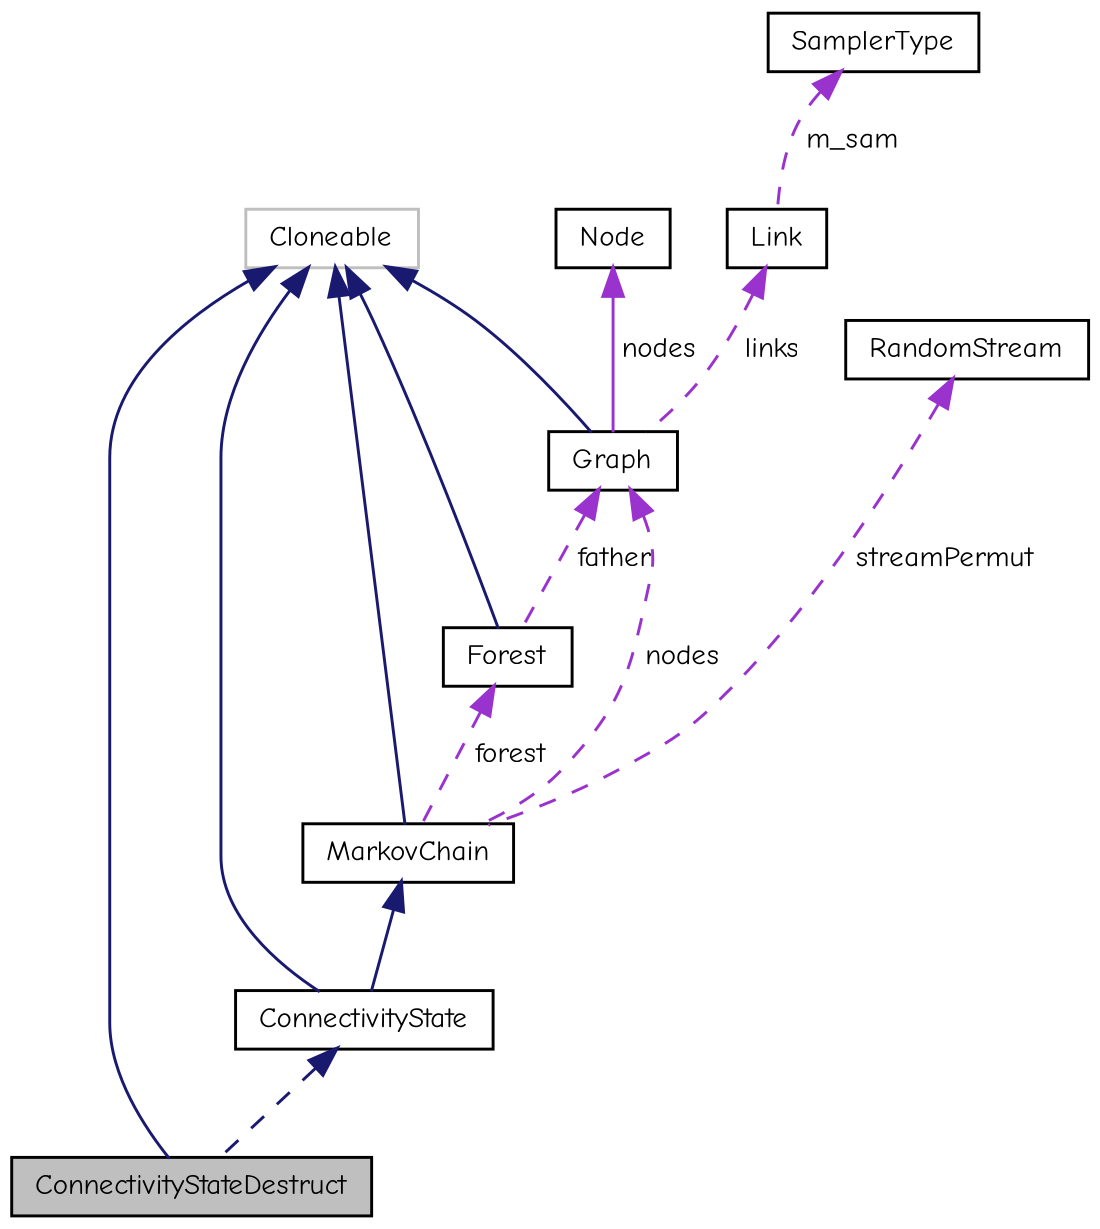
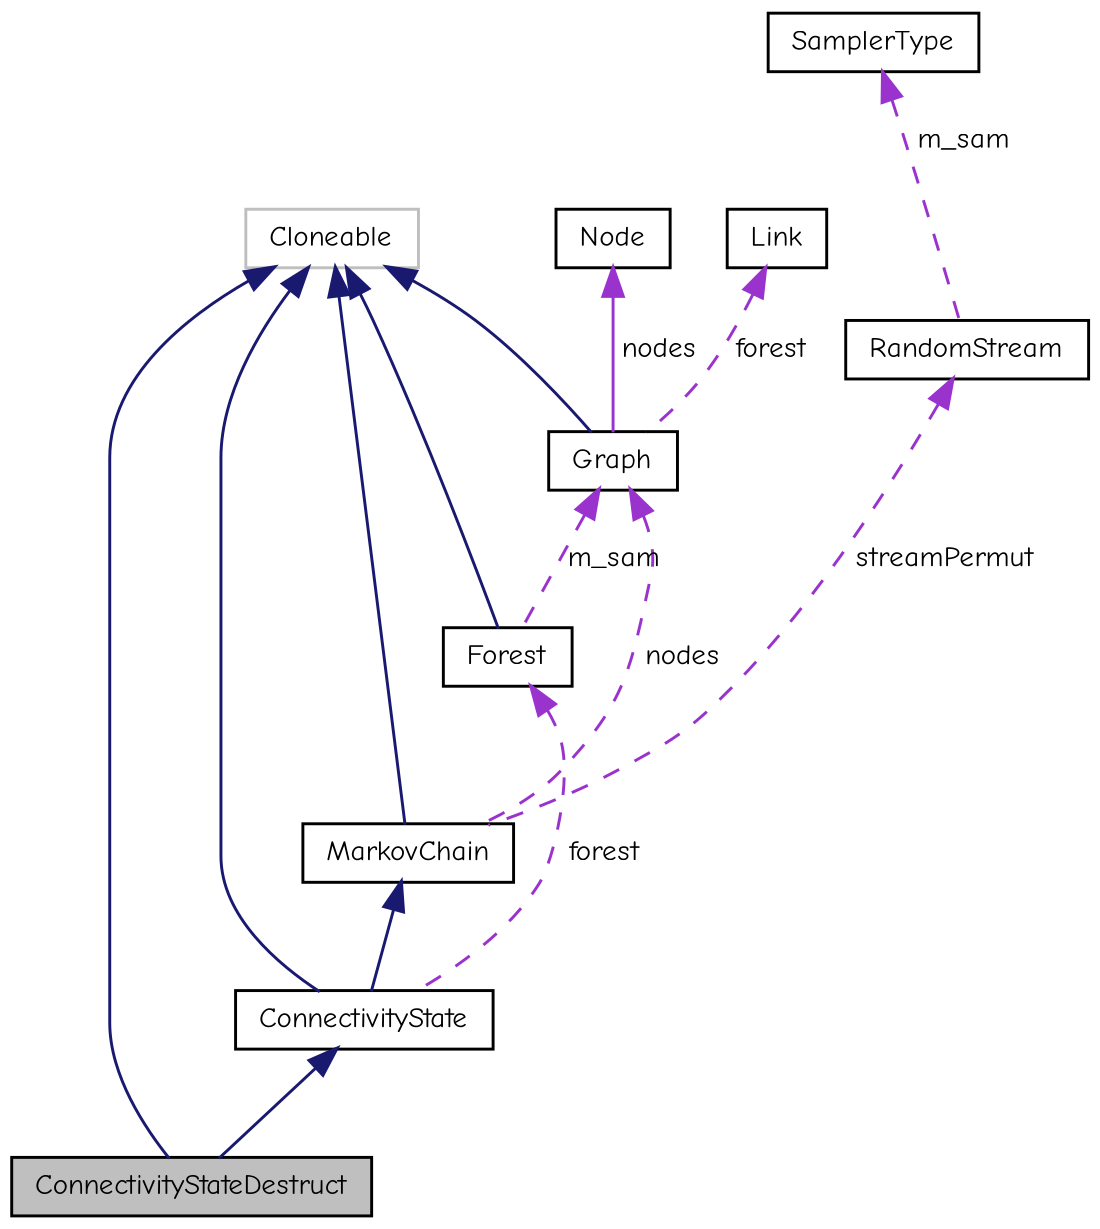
edge "Link" -> "SamplerType": now "RandomStream" -> "SamplerType"
edge "Graph" -> "Link": label " links" -> " forest"
edge "Forest" -> "Graph": label " father" -> " m_sam"
edge "MarkovChain" -> "Forest": now "ConnectivityState" -> "Forest"
edge "ConnectivityStateDestruct" -> "ConnectivityState": style dashed -> solid
